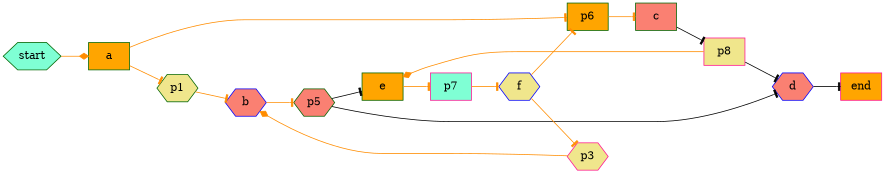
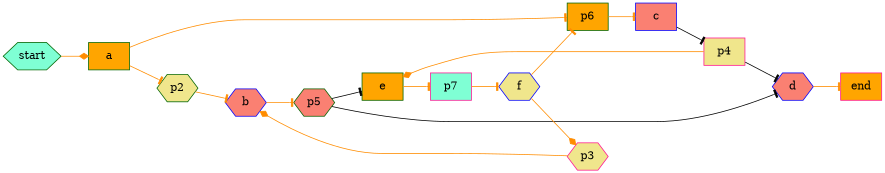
node "c": color darkgreen -> blue
node "p8": label "p8" -> "p4"
edge "d" -> "end": color black -> darkorange
node "p1": label "p1" -> "p2"
edge "f" -> "p3": arrowhead tee -> diamond
